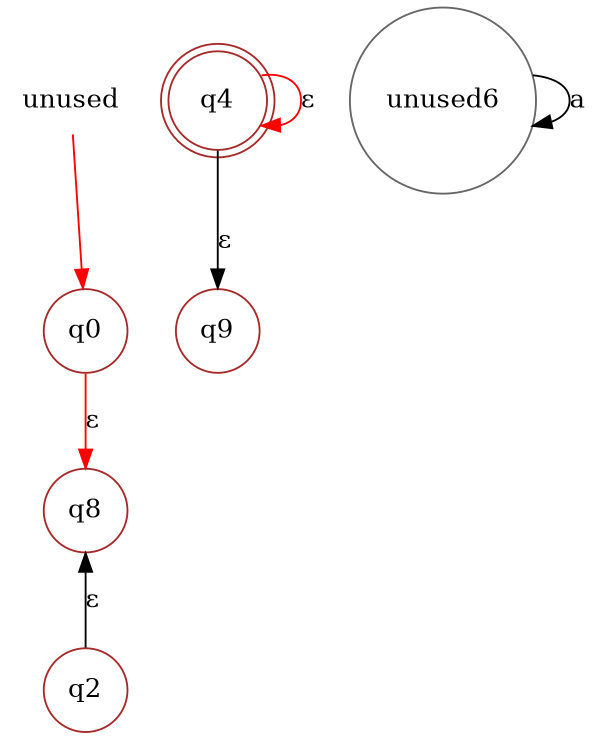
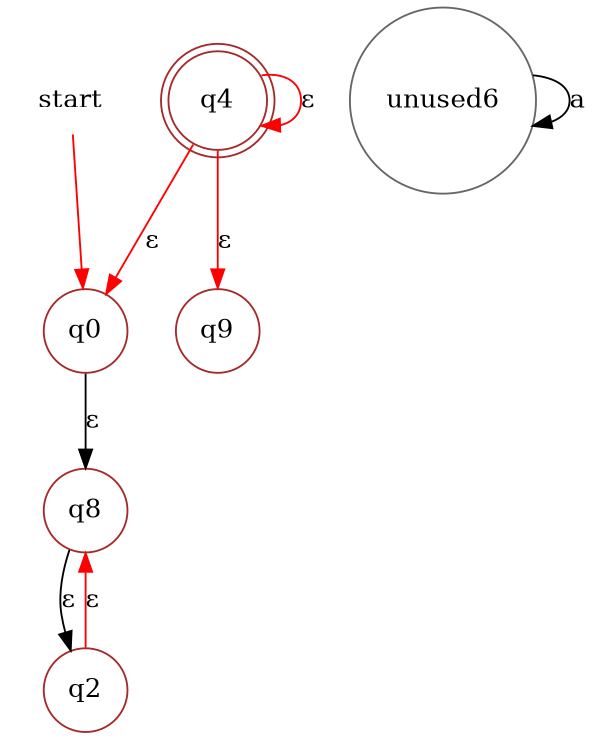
node "unused": label "unused" -> "start"
edge "q4" -> "q9": color black -> red
edge "q4" -> "q0": added, label "ε"
edge "q0" -> "q8": color red -> black
edge "q8" -> "q2": added, label "ε"
edge "q2" -> "q8": color black -> red
